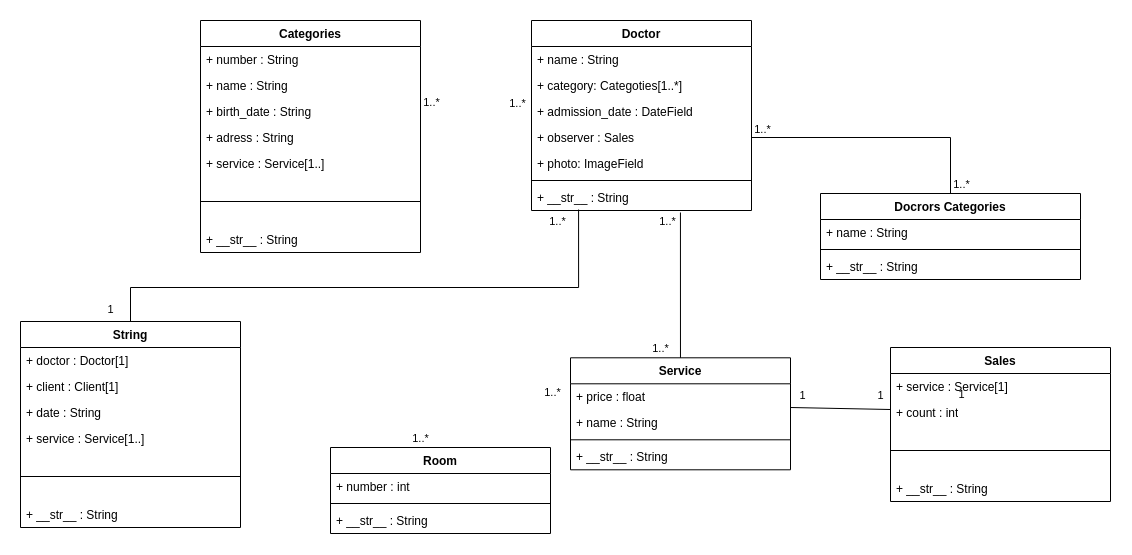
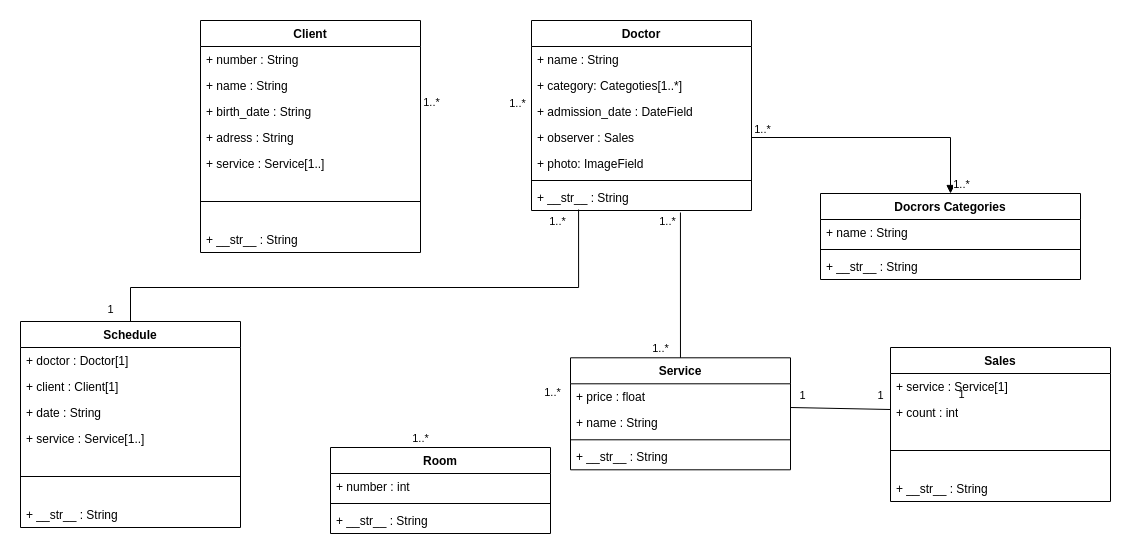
node "Categories": label "Categories" -> "Client"
edge "+ observer : Sales" -- "Docrors Categories": arrowhead none -> block
node "String": label "String" -> "Schedule"
